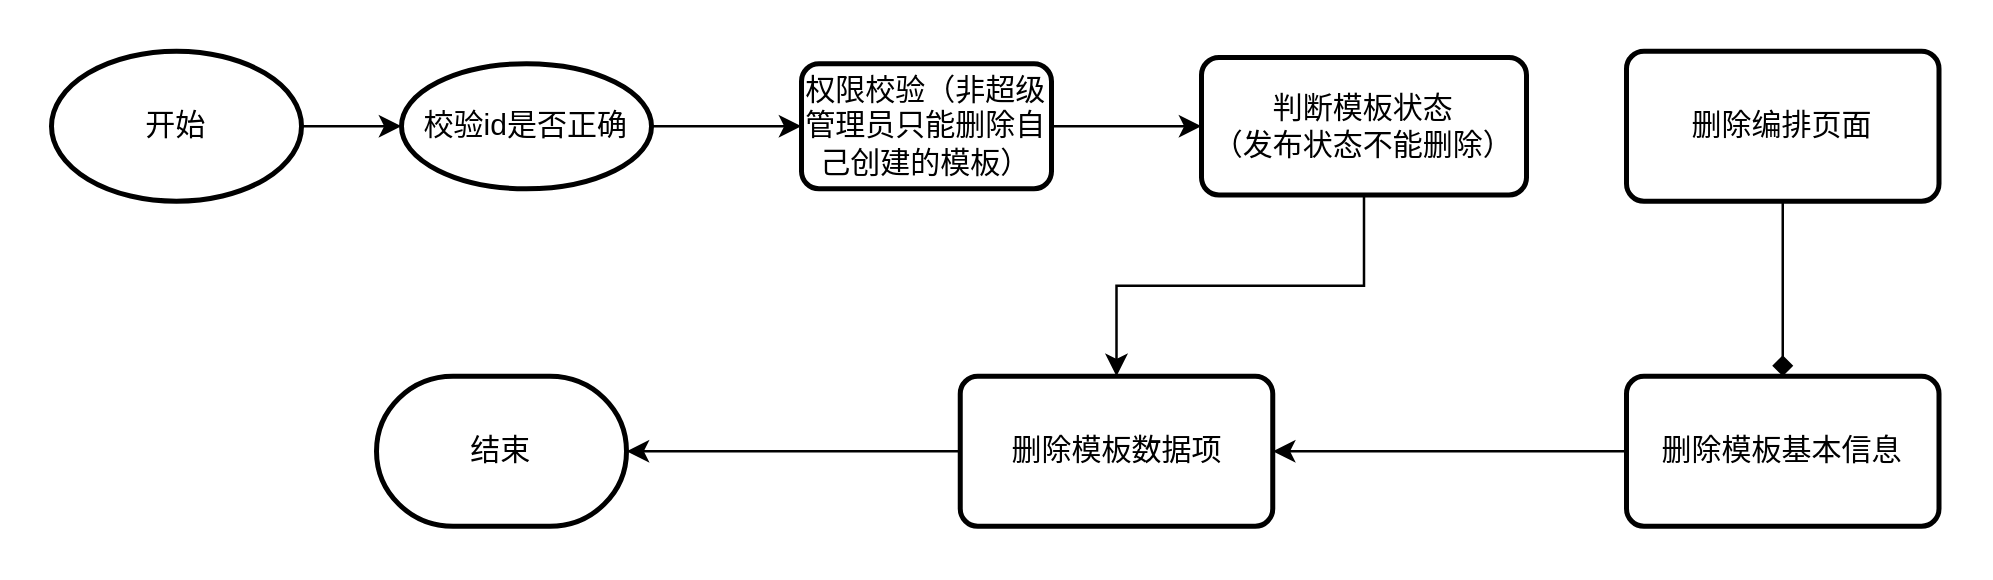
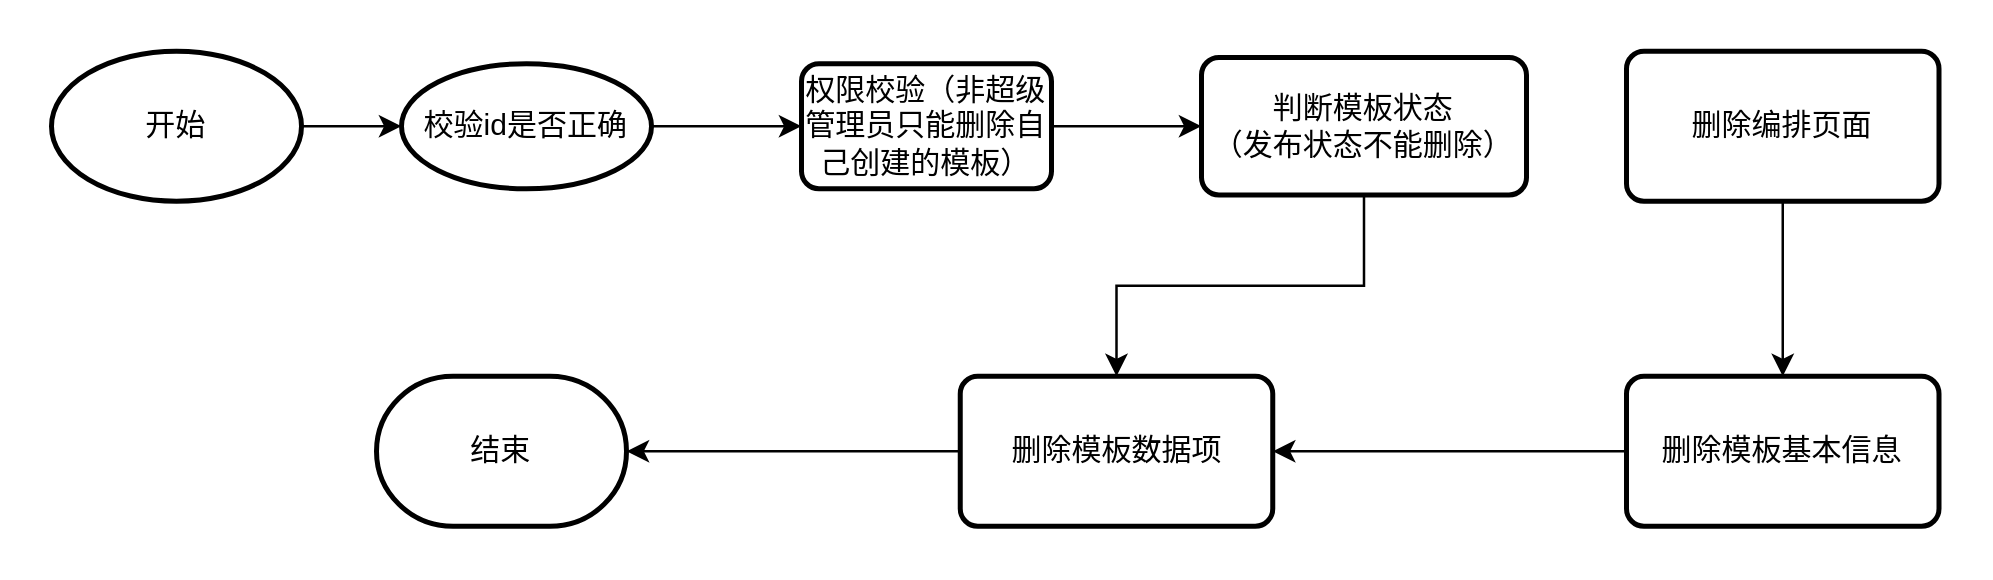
edge "删除编排页面" -> "删除模板基本信息": arrowhead diamond -> classic
